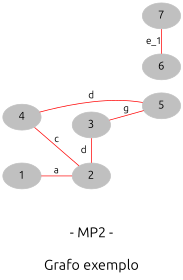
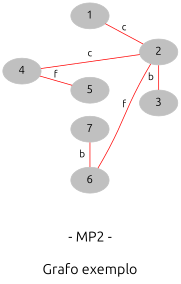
edge "7" -- "6": label "e_1" -> "b"
edge "5" -- "4": label "d" -> "f"
edge "5" -- "3": removed, label "g"
edge "2" -- "6": added, label "f"
edge "3" -- "2": label "d" -> "b"
edge "1" -- "2": label "a" -> "c"
